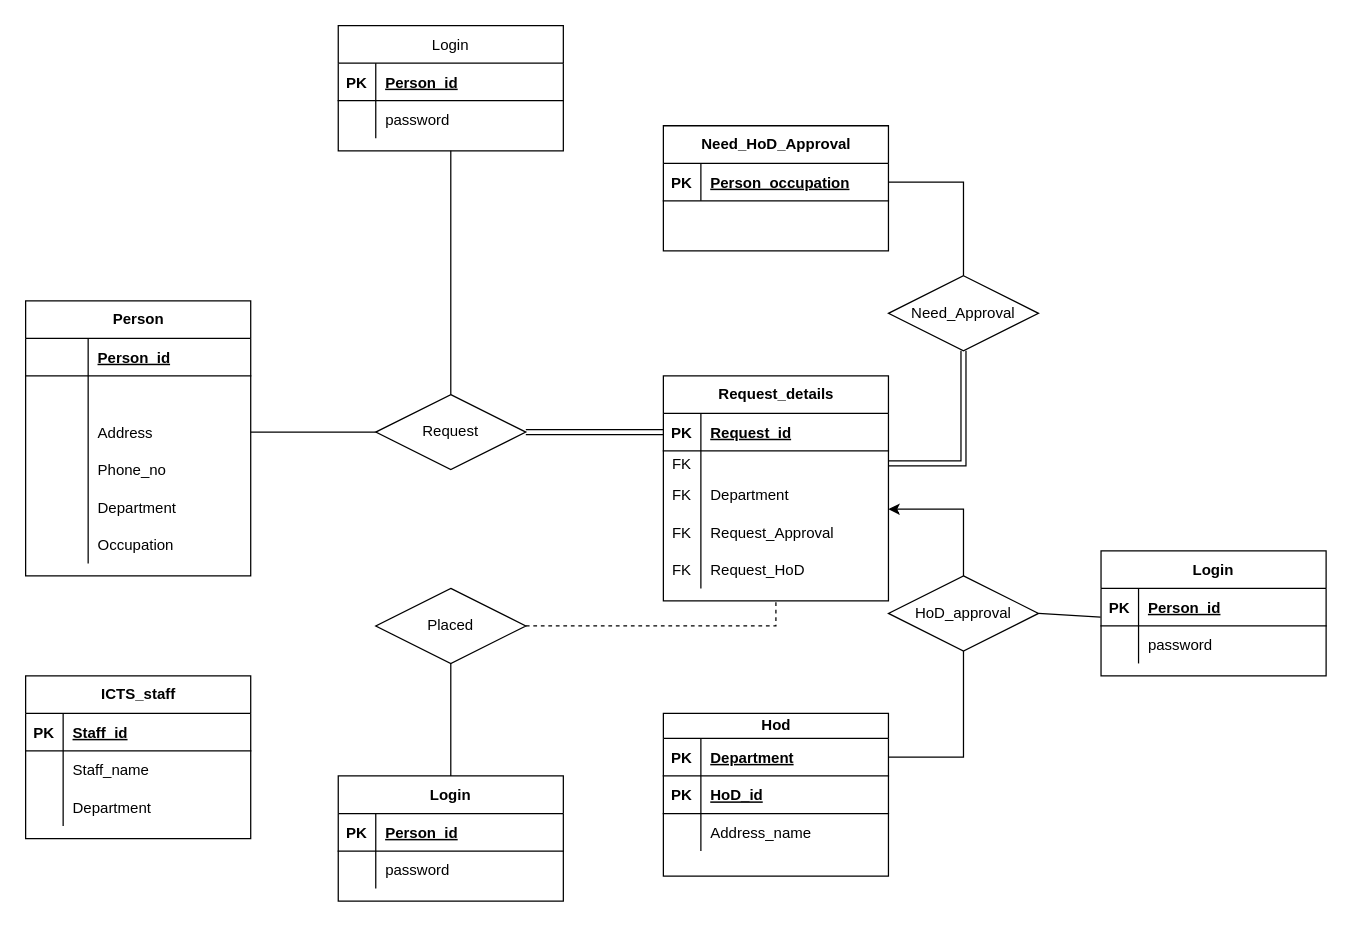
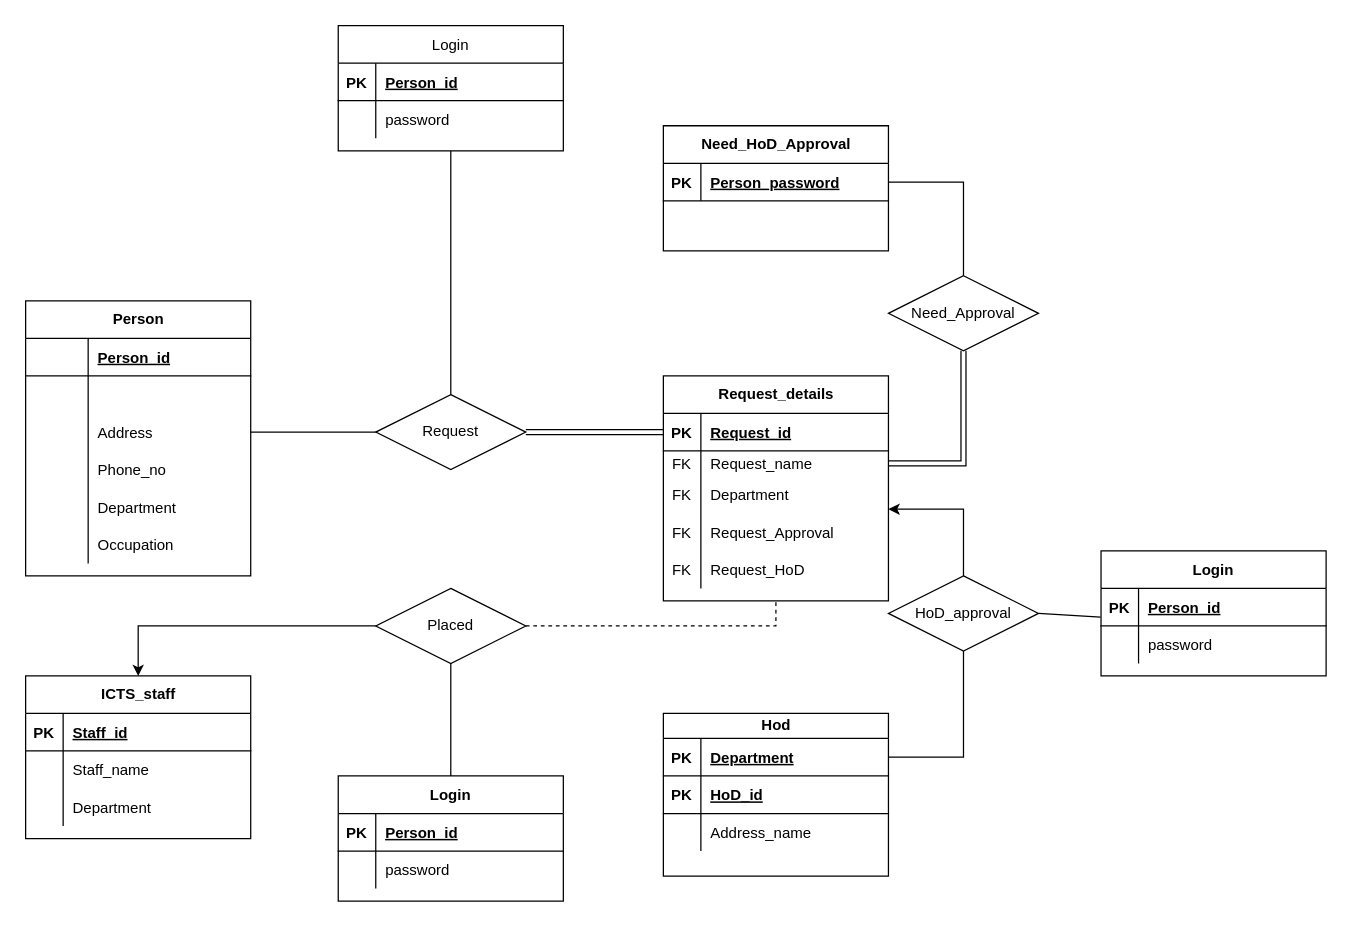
node "Person_occupation": label "Person_occupation" -> "Person_password"
node "Request_name": added
edge "Placed" -> "ICTS_staff": added
